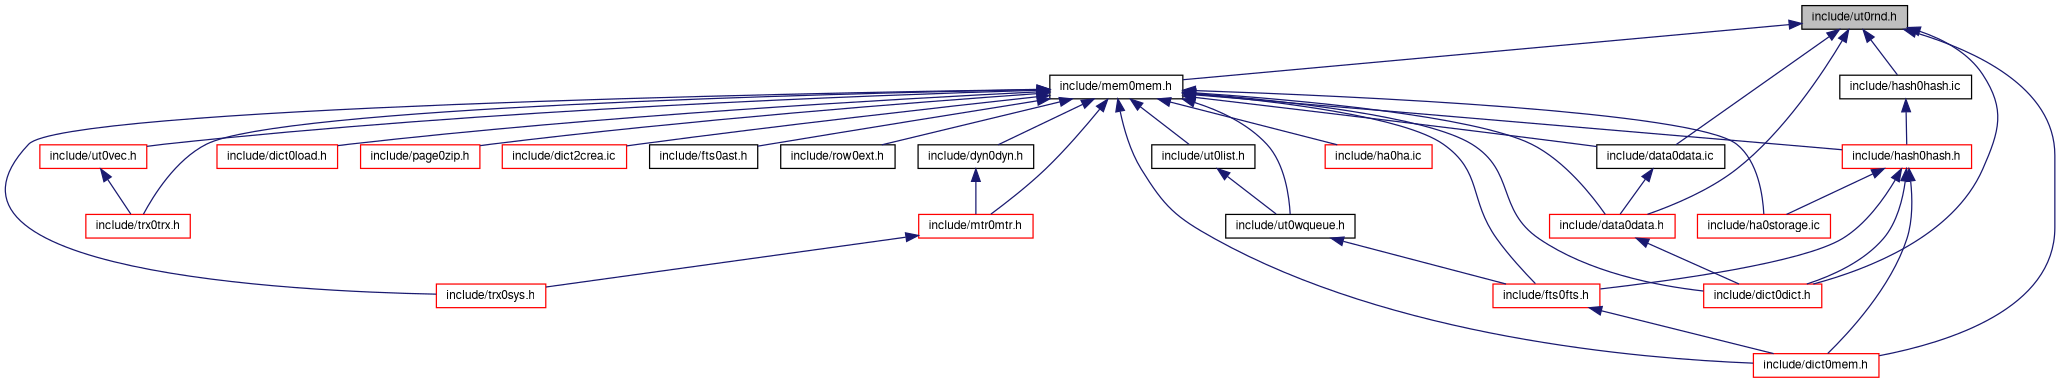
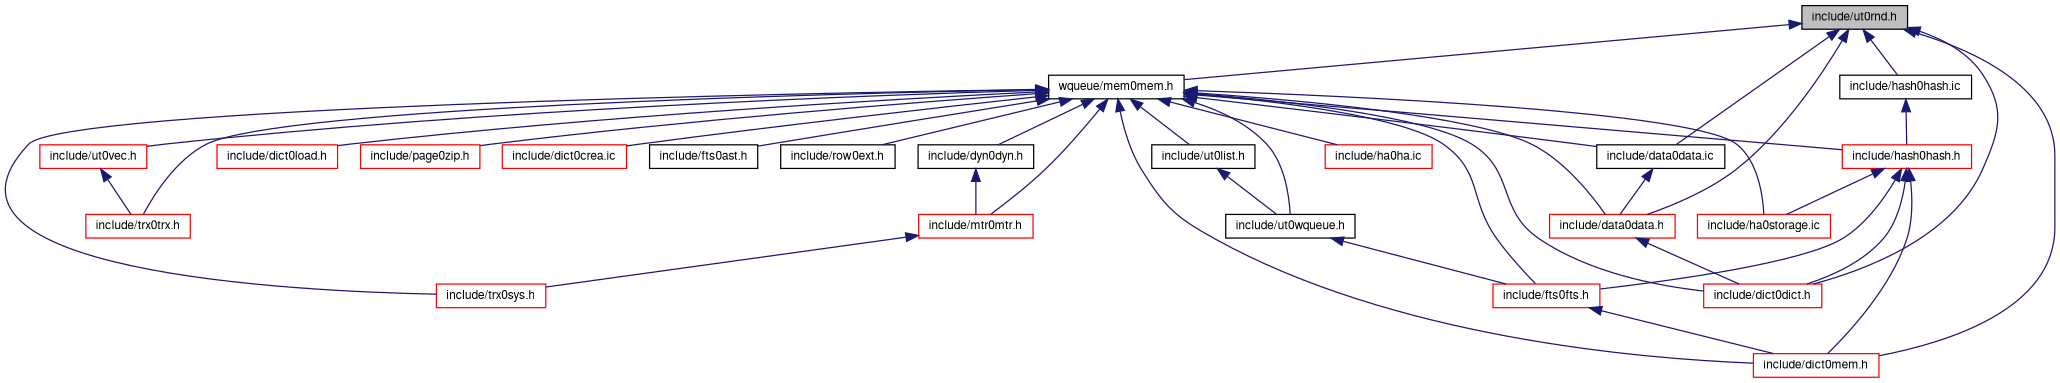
node "include/mem0mem.h": label "include/mem0mem.h" -> "wqueue/mem0mem.h"
node "include/dict2crea.ic": label "include/dict2crea.ic" -> "include/dict0crea.ic"
